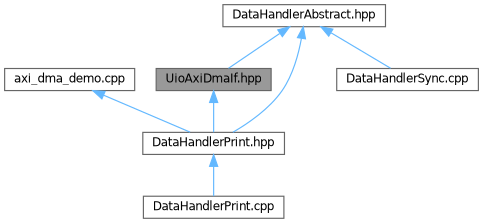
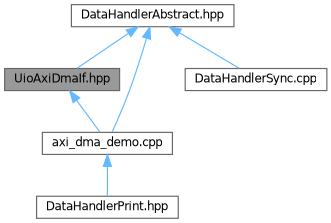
edge "DataHandlerPrint.hpp" -> "DataHandlerAbstract.hpp": now "axi_dma_demo.cpp" -> "DataHandlerAbstract.hpp"
edge "DataHandlerPrint.hpp" -> "UioAxiDmaIf.hpp": now "axi_dma_demo.cpp" -> "UioAxiDmaIf.hpp"
node "DataHandlerPrint.cpp": removed
